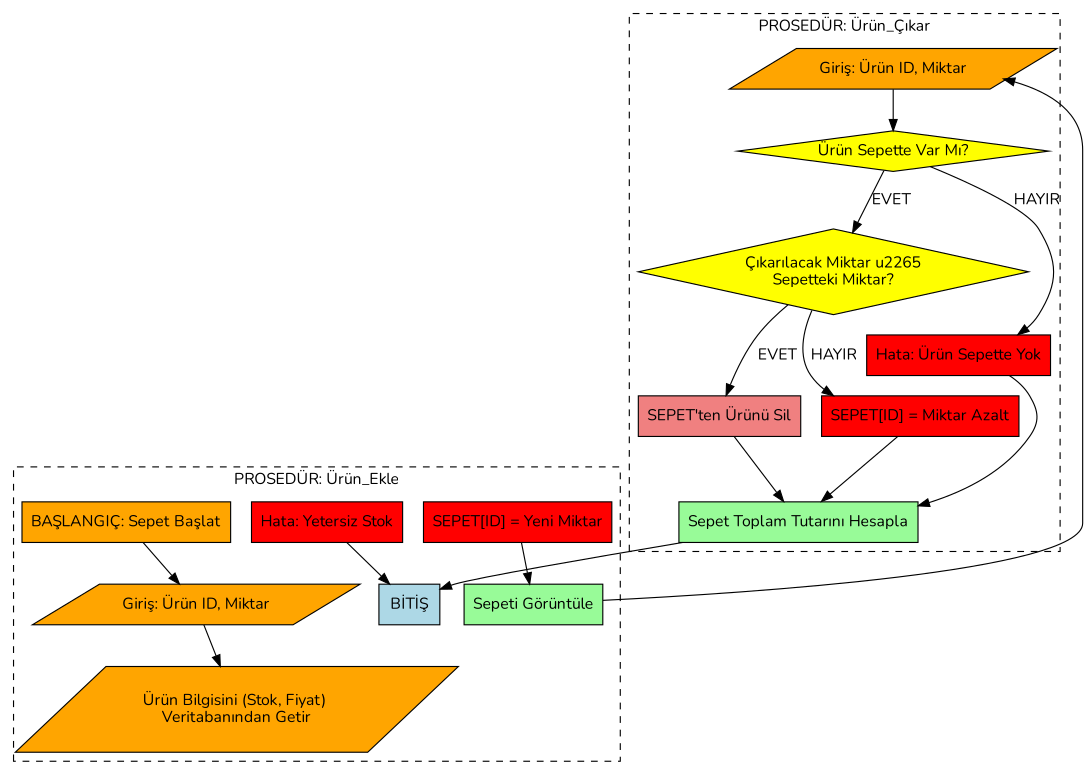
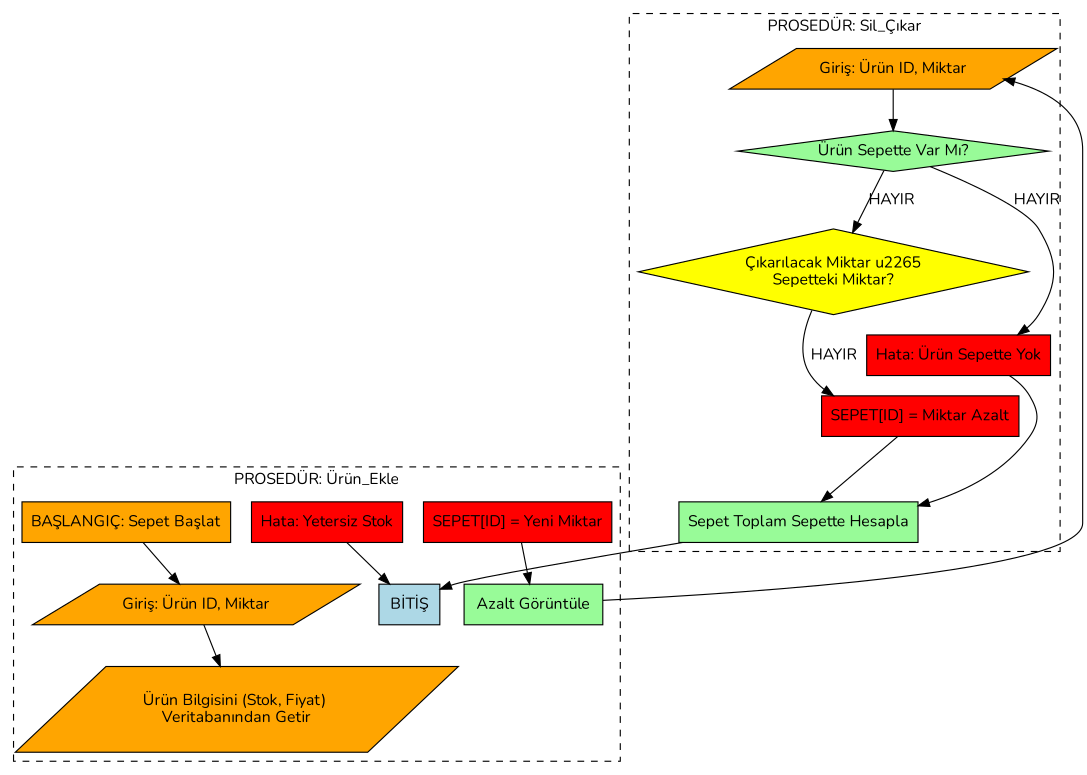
cluster "PROSEDÜR: Ürün_Çıkar": label "PROSEDÜR: Ürün_Çıkar" -> "PROSEDÜR: Sil_Çıkar"
node "Ürün Sepette Var Mı?": fillcolor yellow -> palegreen
edge "Ürün Sepette Var Mı?" -> "Çıkarılacak Miktar u2265 Sepetteki Miktar?": label "EVET" -> "HAYIR"
node "SEPET'ten Ürünü Sil": removed
node "Sepet Toplam Tutarını Hesapla": label "Sepet Toplam Tutarını Hesapla" -> "Sepet Toplam Sepette Hesapla"
node "Sepeti Görüntüle": label "Sepeti Görüntüle" -> "Azalt Görüntüle"
